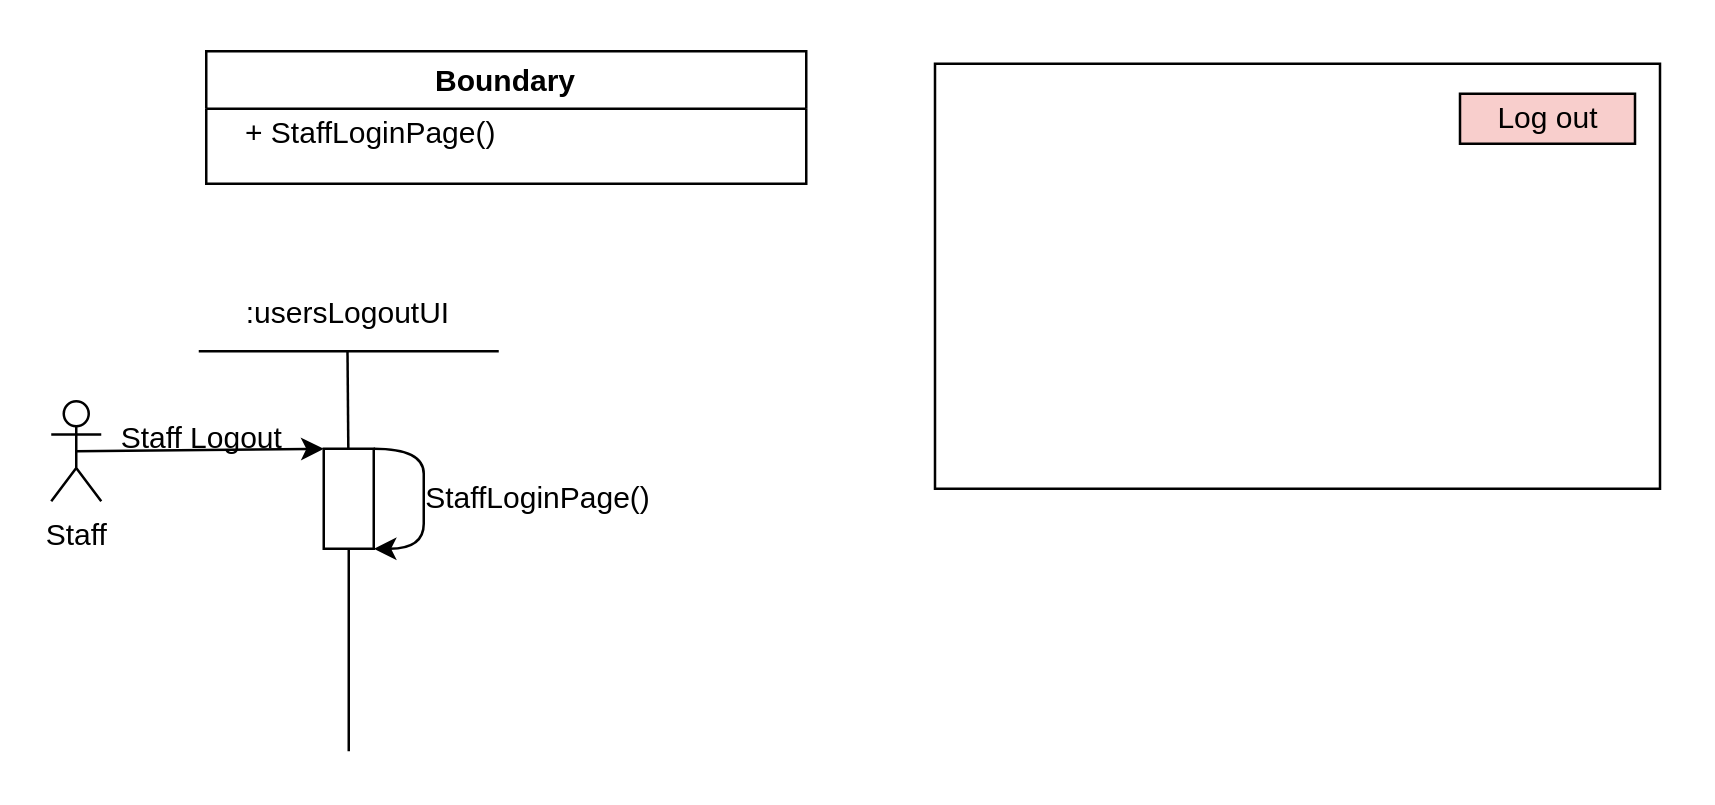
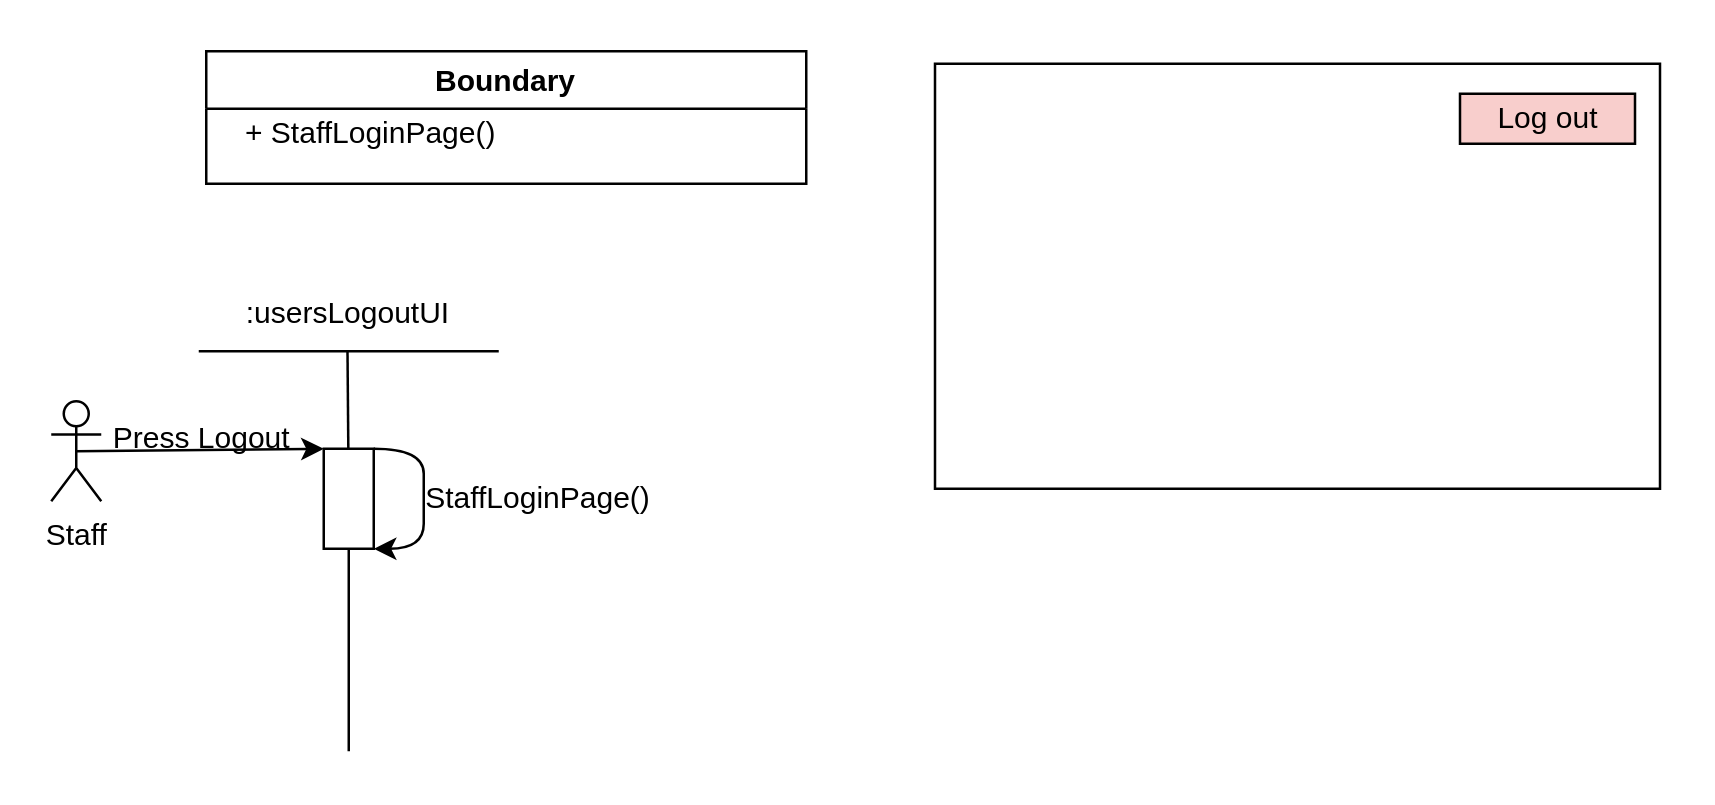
node "Staff Logout": label "Staff Logout" -> "Press Logout"
